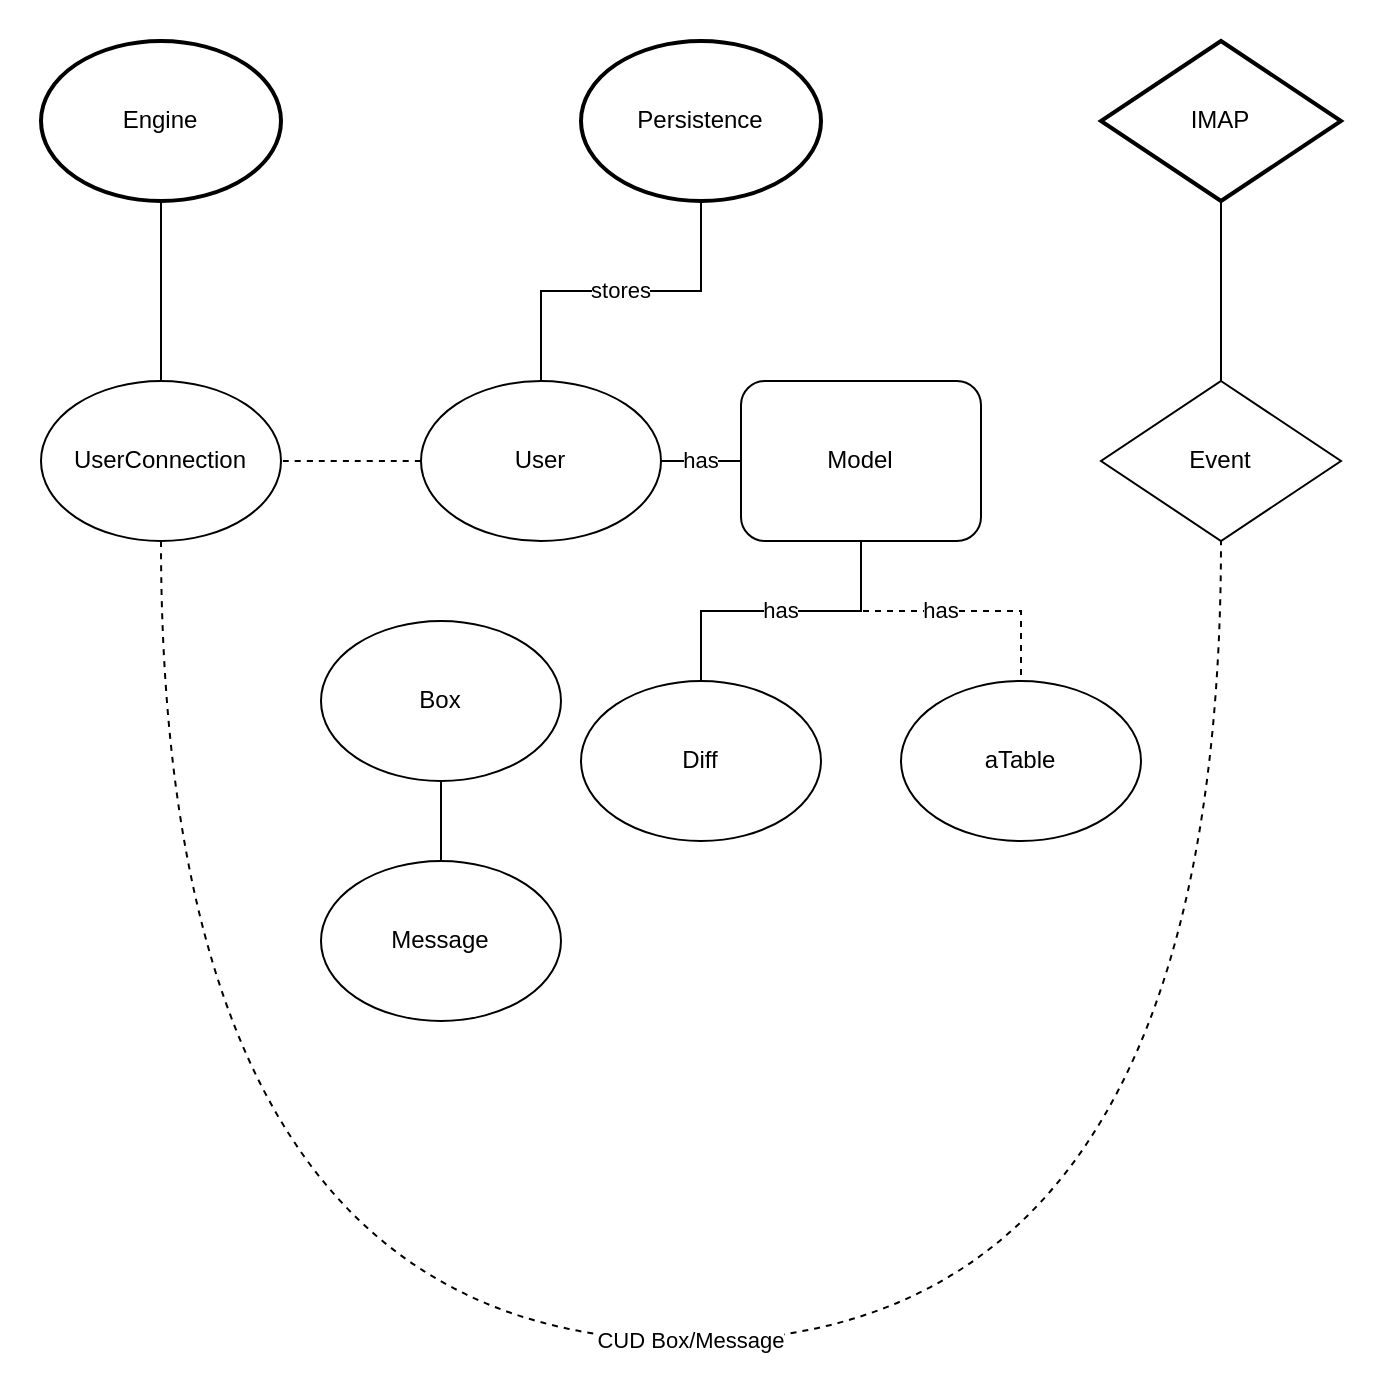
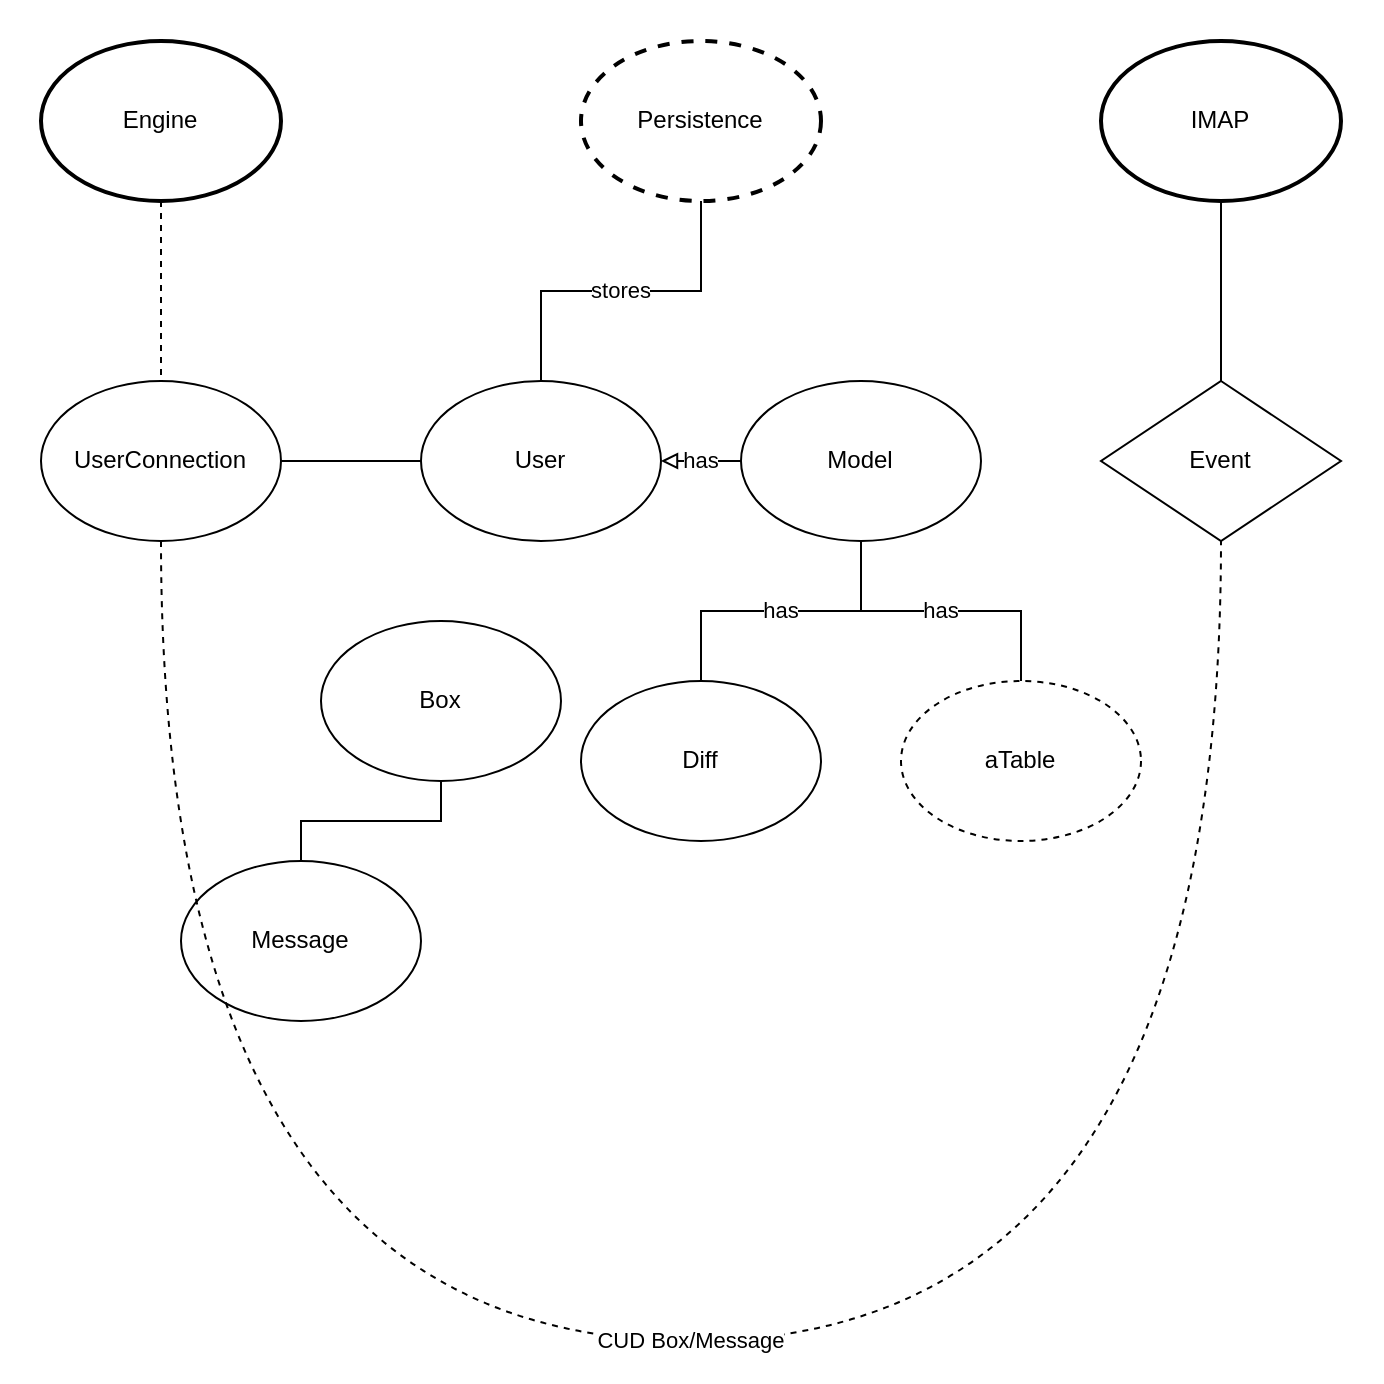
node "Persistence": style solid -> dashed
node "IMAP": shape diamond -> ellipse
edge "Engine" -- "UserConnection": style solid -> dashed
edge "UserConnection" -- "User": style dashed -> solid
edge "User" -- "Model": arrowhead none -> block
node "Model": shape rounded rectangle -> ellipse
edge "Model" -- "aTable": style dashed -> solid
node "aTable": style solid -> dashed
node "Message": moved (441, 941) -> (301, 941)
